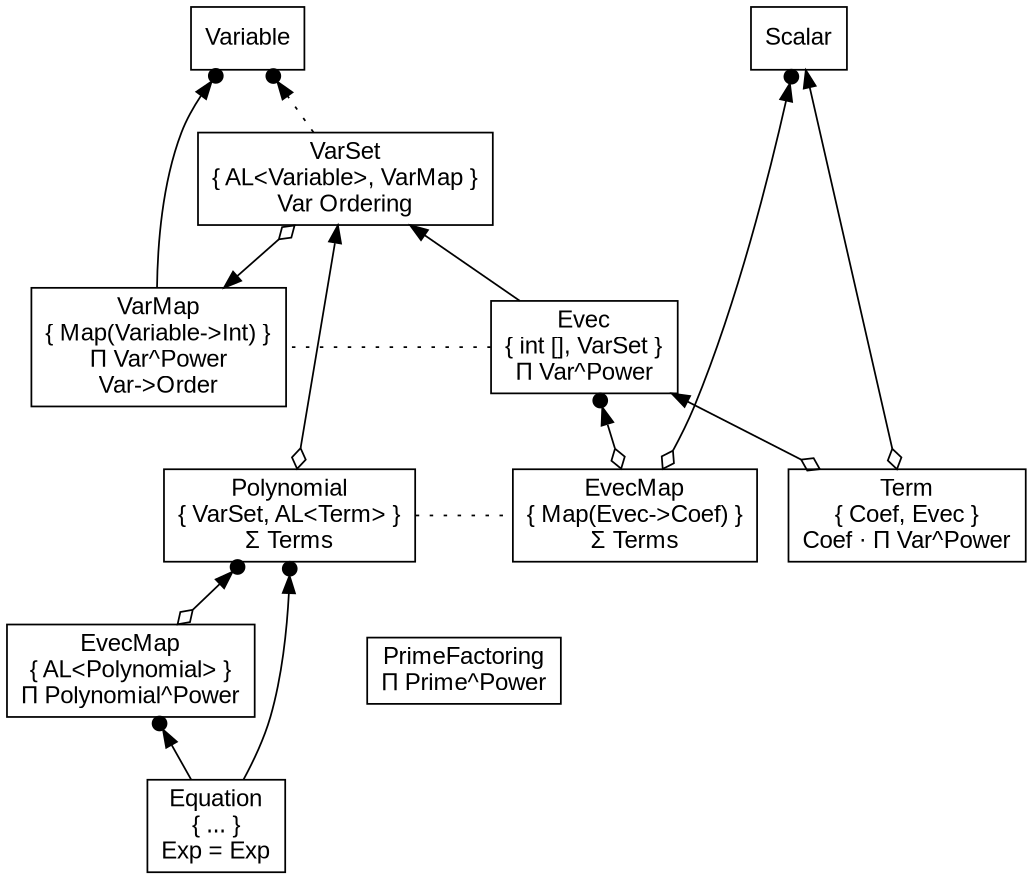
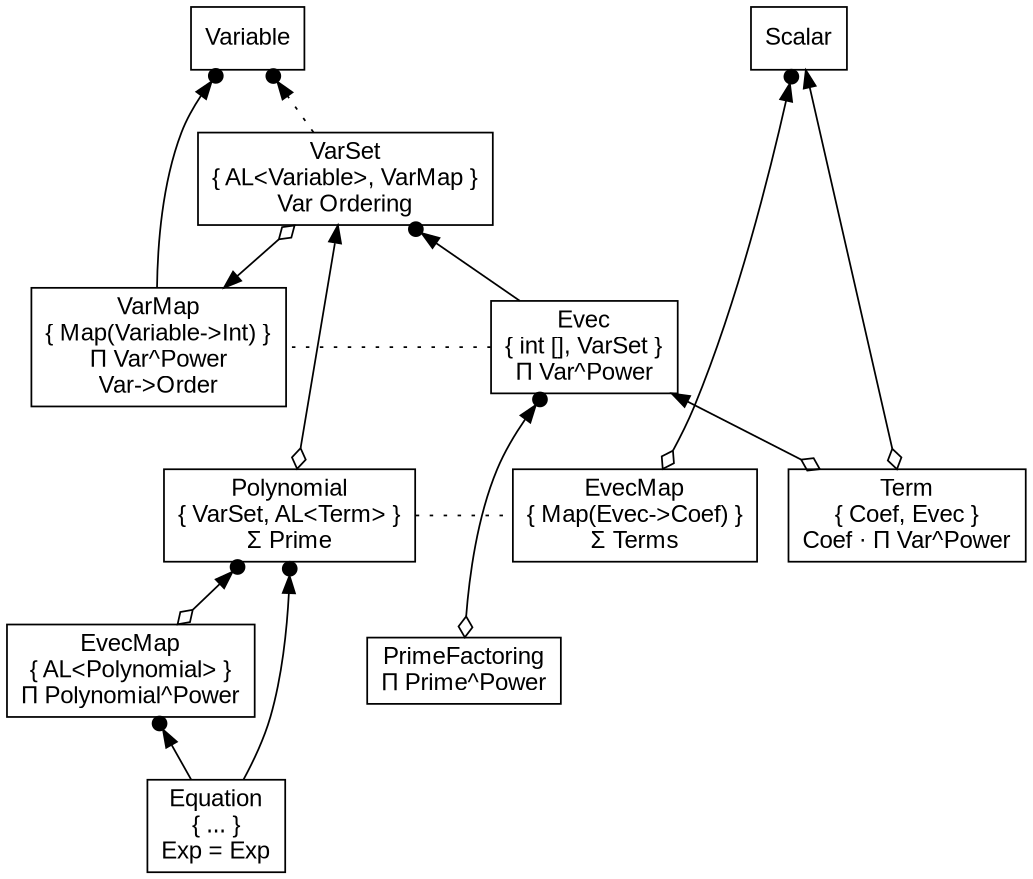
edge "Evec { int [], VarSet } Π Var^Power" -> "VarSet { AL<Variable>, VarMap } Var Ordering": arrowhead normal -> dotnormal
edge "Evec { int [], VarSet } Π Var^Power" -- "EvecMap { Map(Evec->Coef) } Σ Terms": now "Evec { int [], VarSet } Π Var^Power" -- "PrimeFactoring Π Prime^Power"
node "Polynomial { VarSet, AL<Term> } Σ Terms": label "Polynomial { VarSet, AL<Term> } Σ Terms" -> "Polynomial { VarSet, AL<Term> } Σ Prime"
